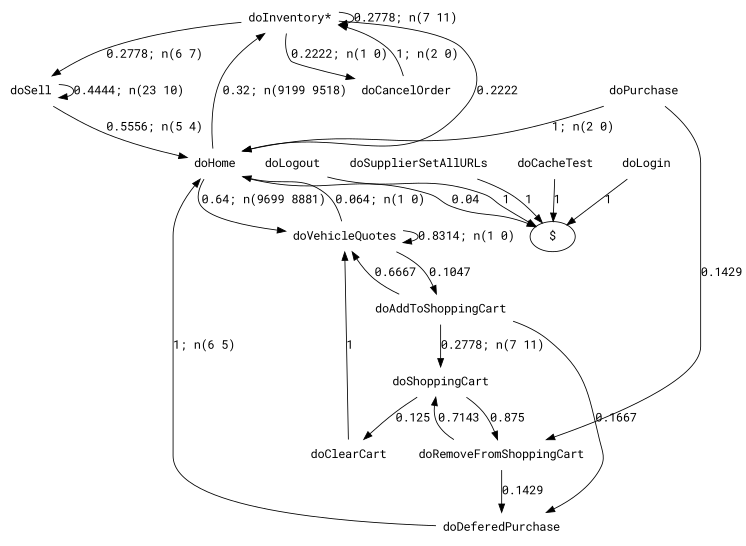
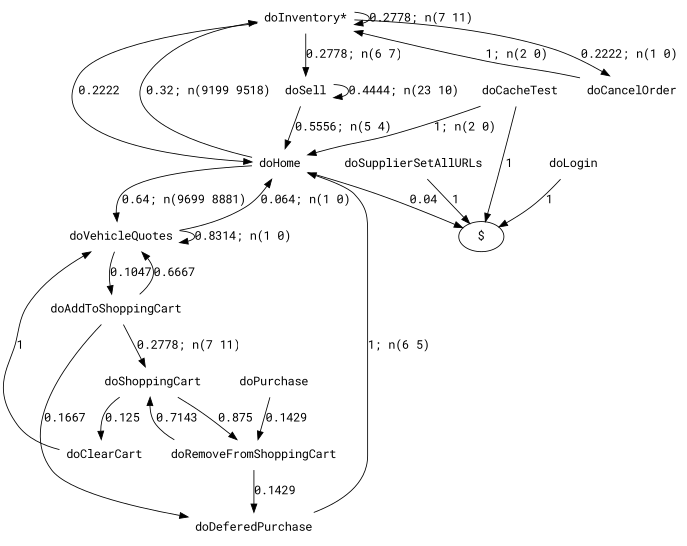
edge "doPurchase" -> "doHome": now "doCacheTest" -> "doHome"
node "doLogout": removed
